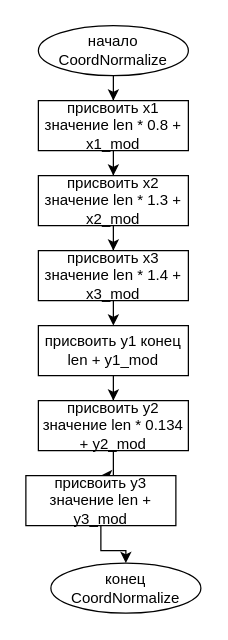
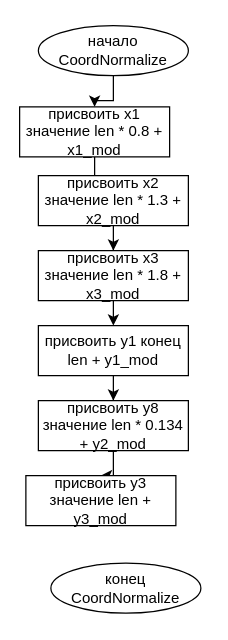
node "присвоить x1 значение len * 0.8 + x1_mod": moved (113, 126) -> (94, 132)
node "присвоить x3 значение len * 1.4 + x3_mod": label "присвоить x3 значение len * 1.4 + x3_mod" -> "присвоить x3 значение len * 1.8 + x3_mod"
node "присвоить y2 значение len * 0.134 + y2_mod": label "присвоить y2 значение len * 0.134 + y2_mod" -> "присвоить y8 значение len * 0.134 + y2_mod"
edge "присвоить y3 значение len + y3_mod" -> "конец CoordNormalize": removed
